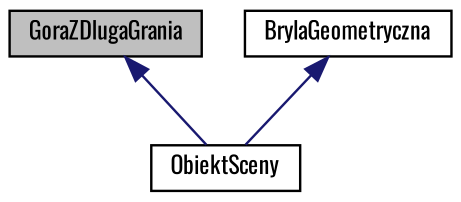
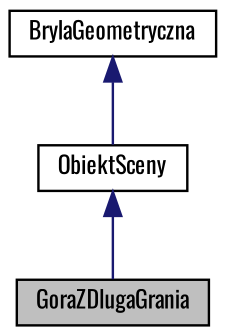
edge "ObiektSceny" -> "GoraZDlugaGrania": reversed
